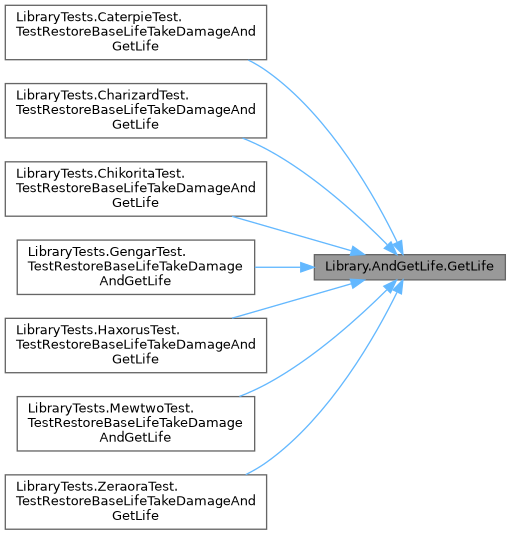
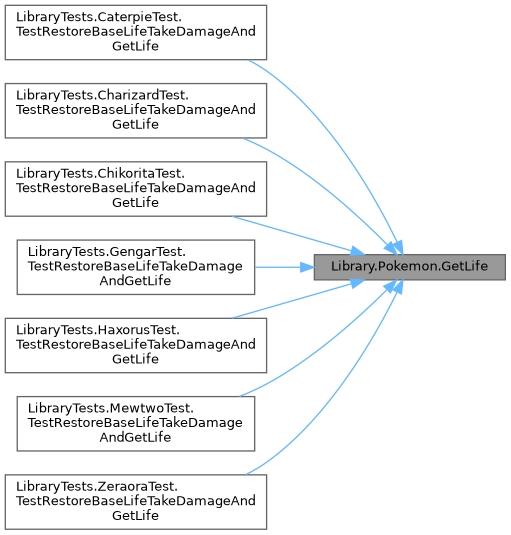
node "Library.AndGetLife.GetLife": label "Library.AndGetLife.GetLife" -> "Library.Pokemon.GetLife"
